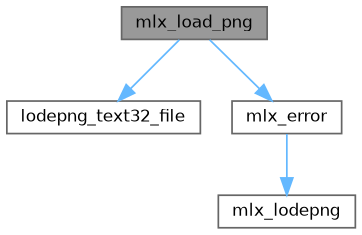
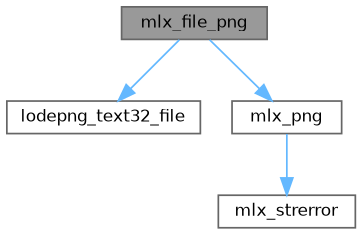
node "mlx_load_png": label "mlx_load_png" -> "mlx_file_png"
node "mlx_error": label "mlx_error" -> "mlx_png"
node "mlx_lodepng": label "mlx_lodepng" -> "mlx_strerror"
